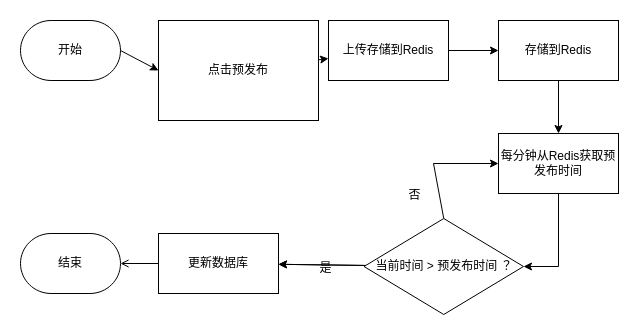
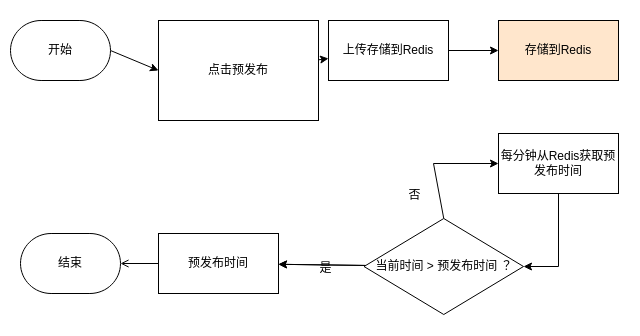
node "开始": moved (71, 51) -> (61, 51)
node "存储到Redis": fillcolor #ffffff -> #ffe6cc
edge "存储到Redis" -> "每分钟从Redis获取预发布时间": removed
node "更新数据库": label "更新数据库" -> "预发布时间"
